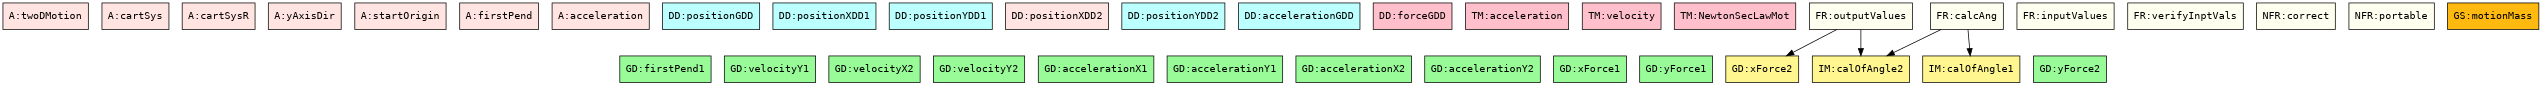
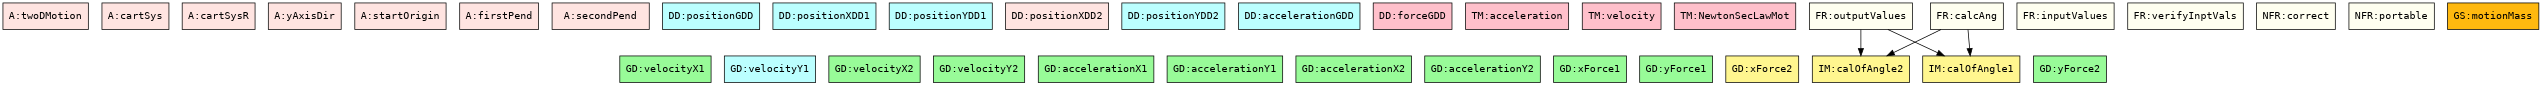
node "A:acceleration": label "A:acceleration" -> "A:secondPend"
edge "FR:outputValues" -> "GD:xForce2": now "FR:outputValues" -> "IM:calOfAngle1"
node "GD:firstPend1": label "GD:firstPend1" -> "GD:velocityX1"
node "GD:velocityY1": fillcolor palegreen -> paleturquoise1
